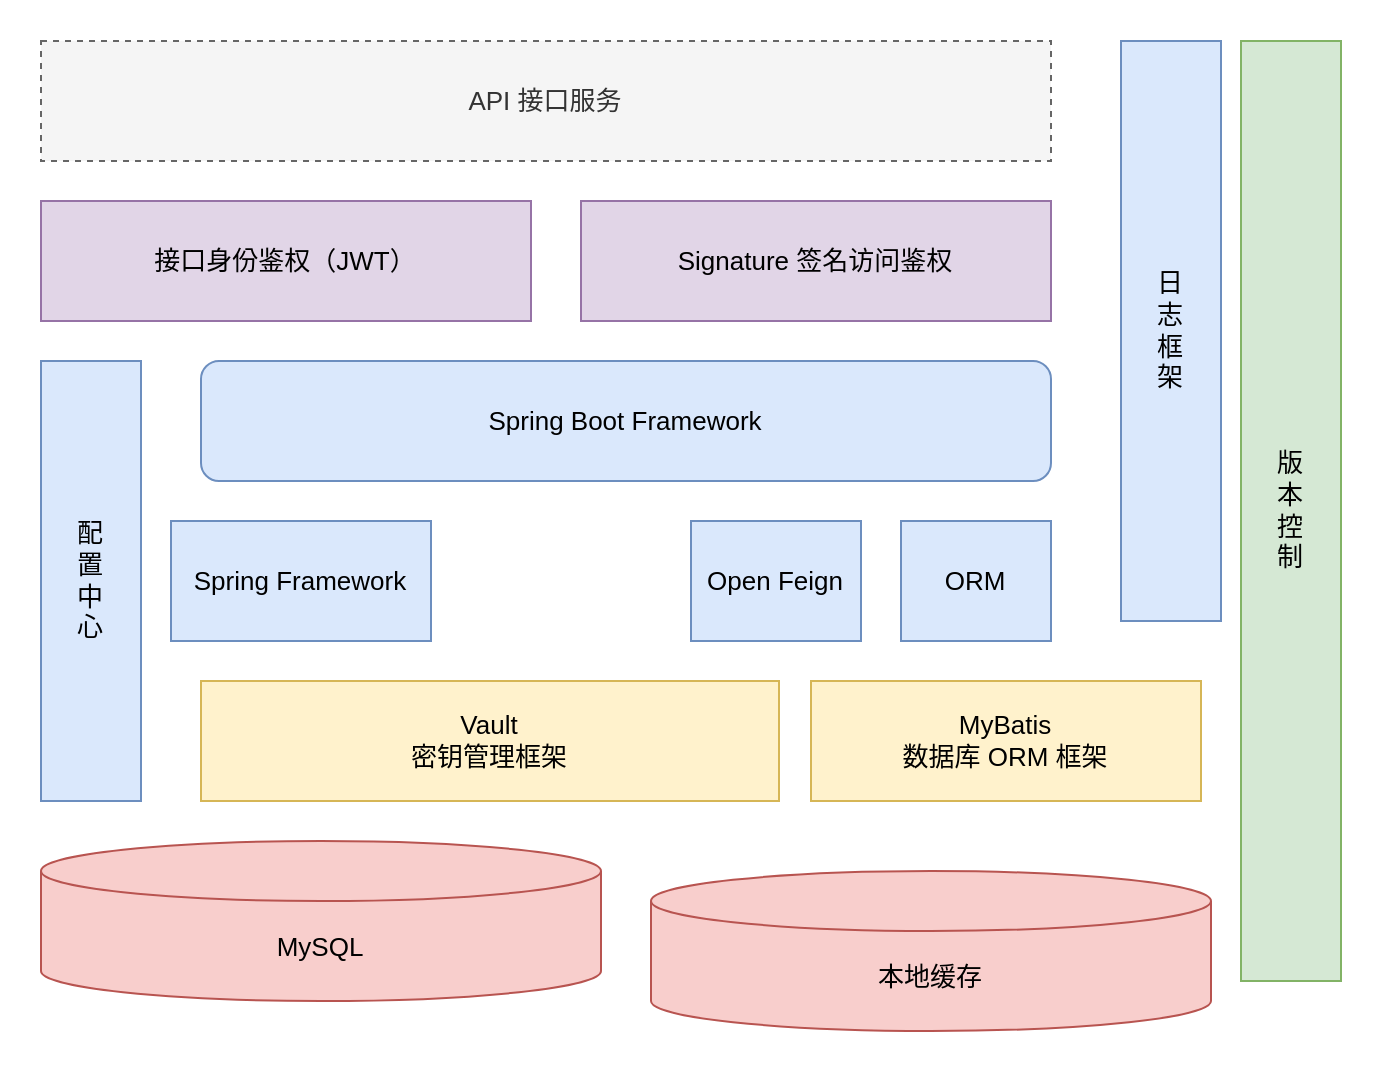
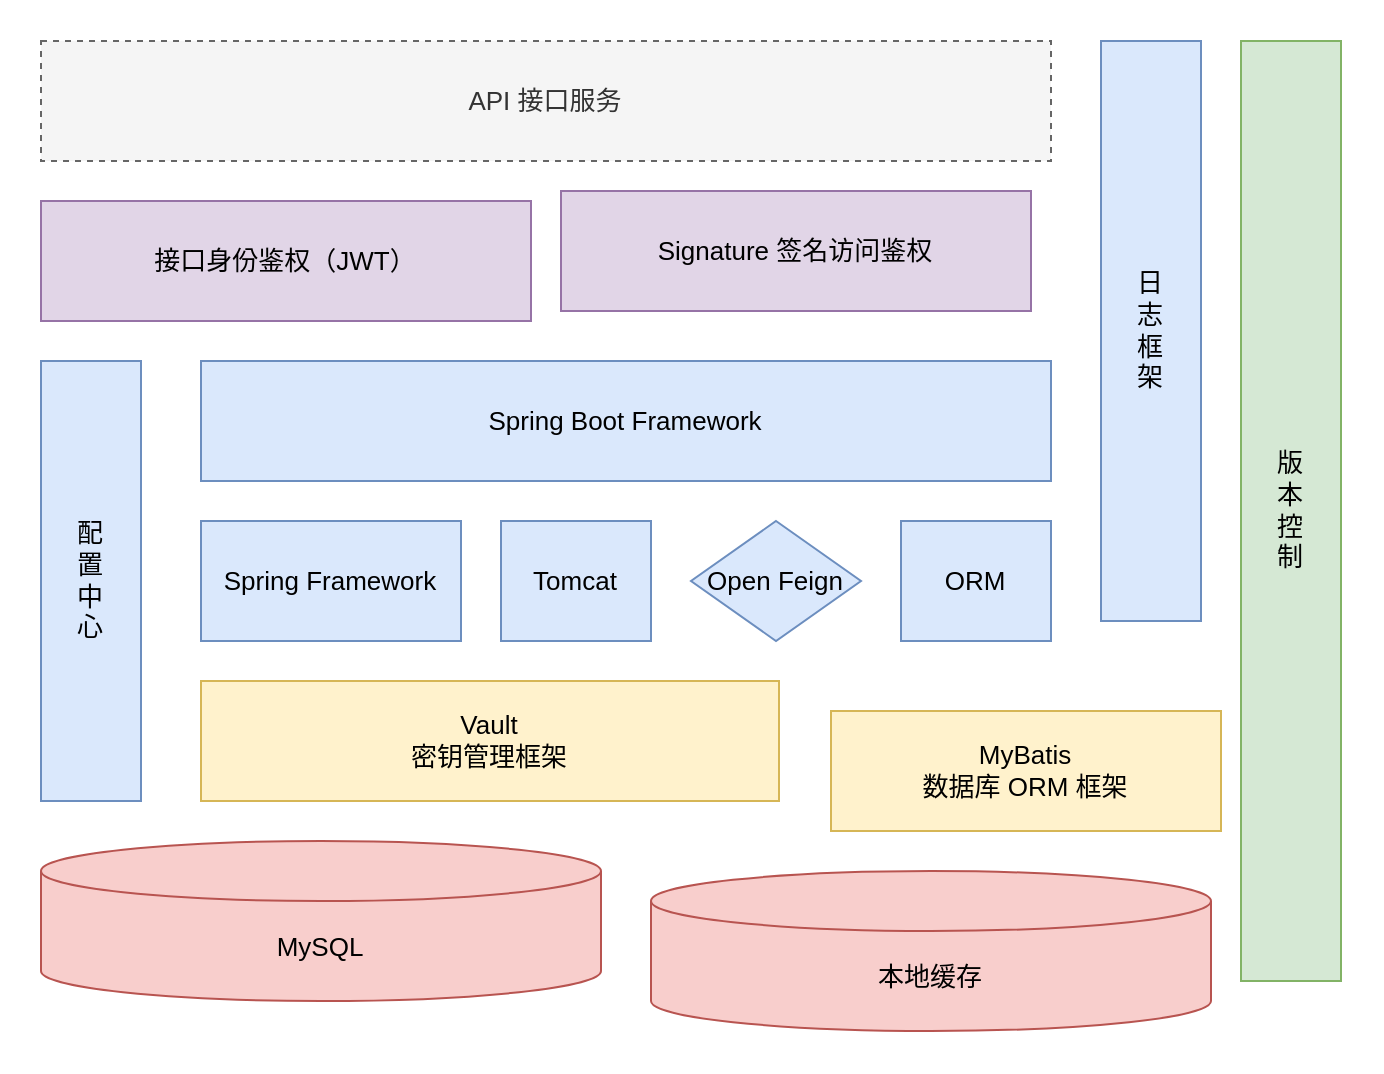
node "Signature 签名访问鉴权": moved (816, 261) -> (796, 251)
node "日 志 框 架": moved (1171, 331) -> (1151, 331)
node "Spring Boot Framework": shape rounded rectangle -> rectangle
node "Spring Framework": moved (301, 581) -> (331, 581)
node "Tomcat": added
node "Open Feign": shape rectangle -> diamond
node "MyBatis 数据库 ORM 框架": moved (1006, 741) -> (1026, 771)
